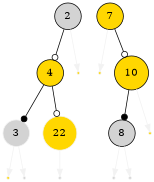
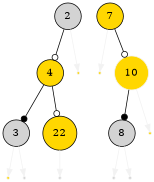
node "10": color black -> gray95
node "3": color gray95 -> black
node "22": color gray95 -> black
